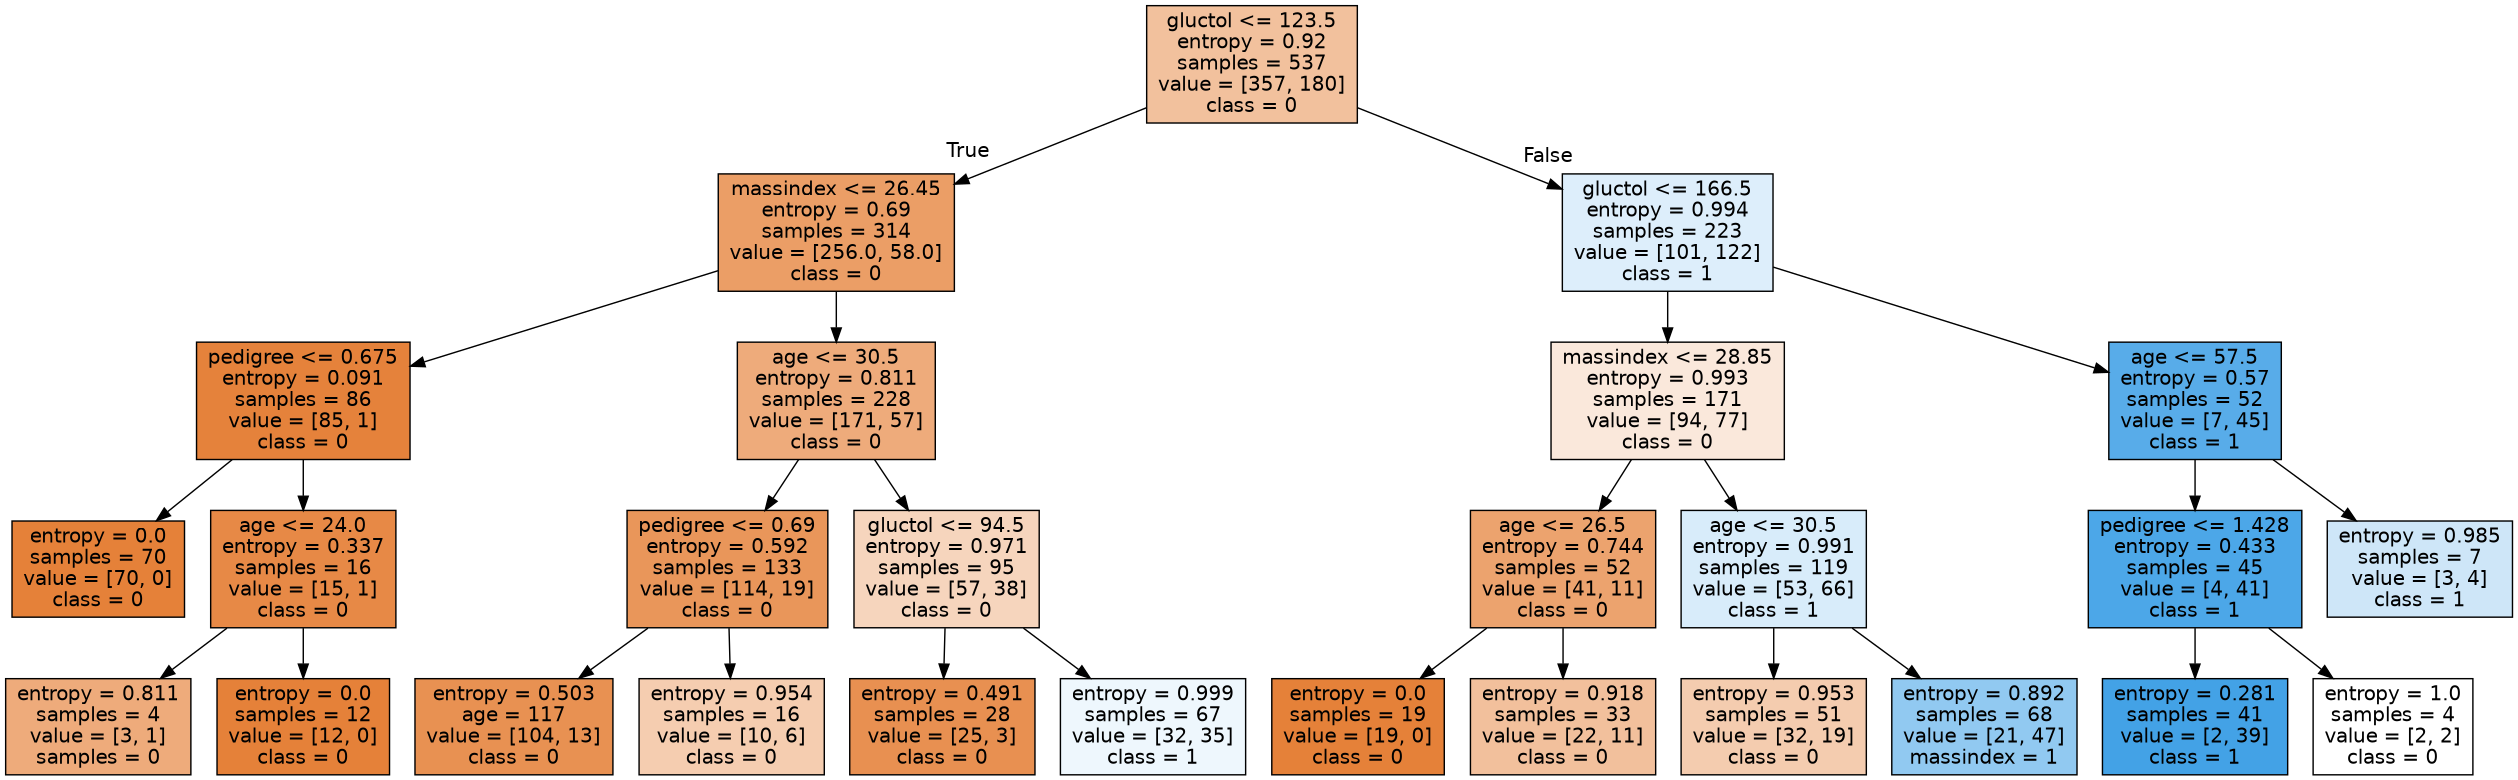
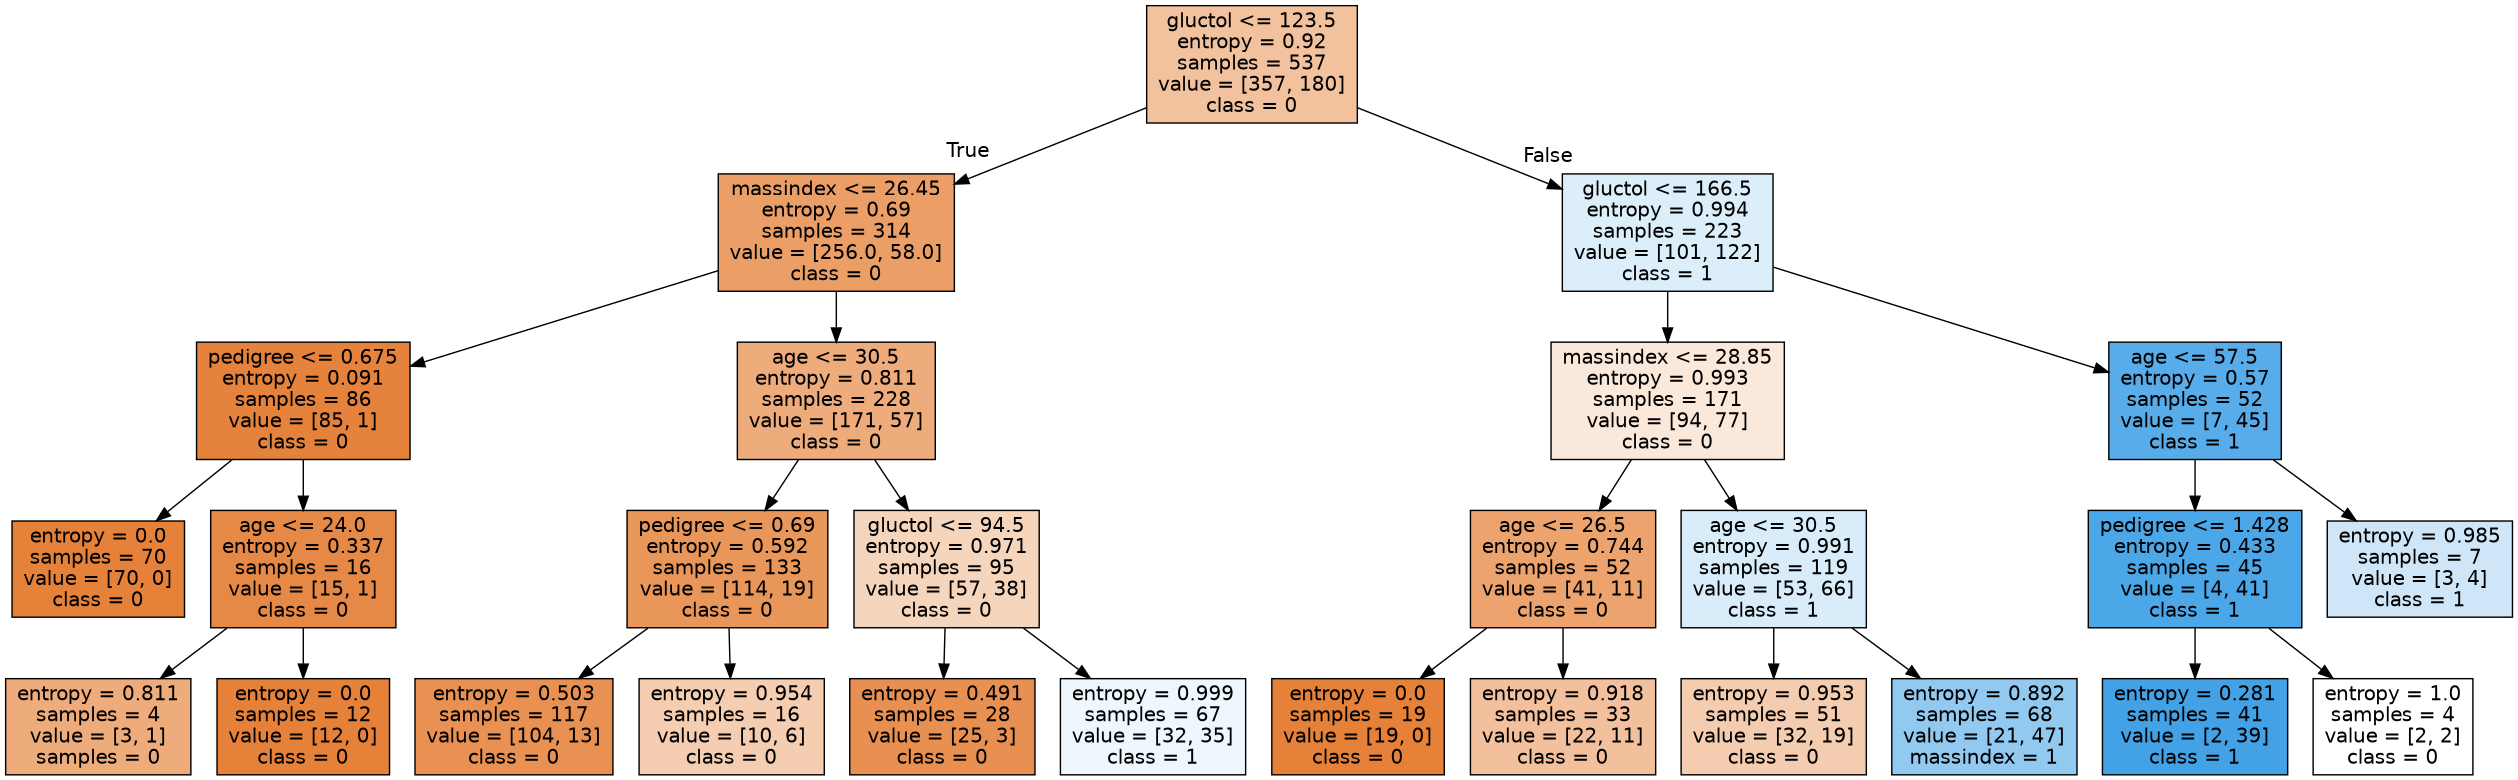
node "entropy = 0.503 age = 117 value = [104, 13] class = 0": label "entropy = 0.503 age = 117 value = [104, 13] class = 0" -> "entropy = 0.503 samples = 117 value = [104, 13] class = 0"
